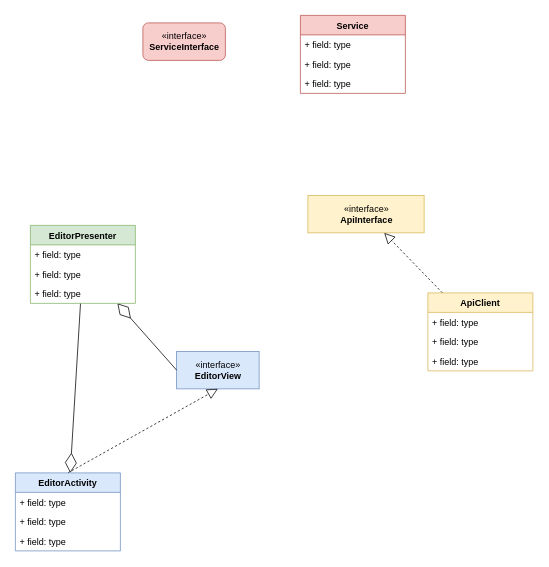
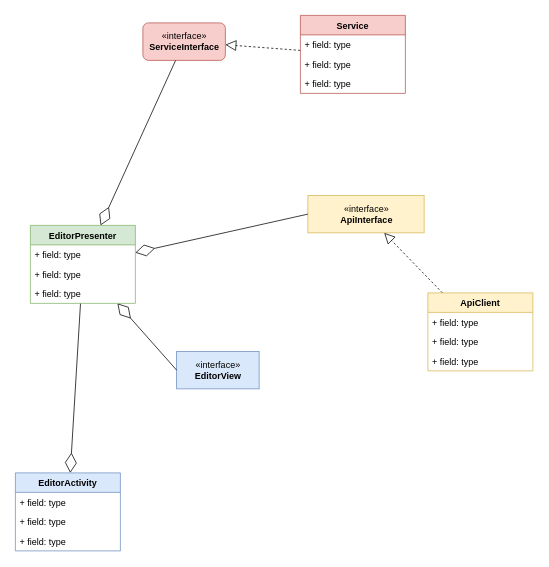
edge "Service" -> "«interface» ServiceInterface": added
edge "«interface» ServiceInterface" -> "EditorPresenter": added
edge "«interface» ApiInterface" -> "EditorPresenter": added
edge "EditorActivity" -> "«interface» EditorView": removed
